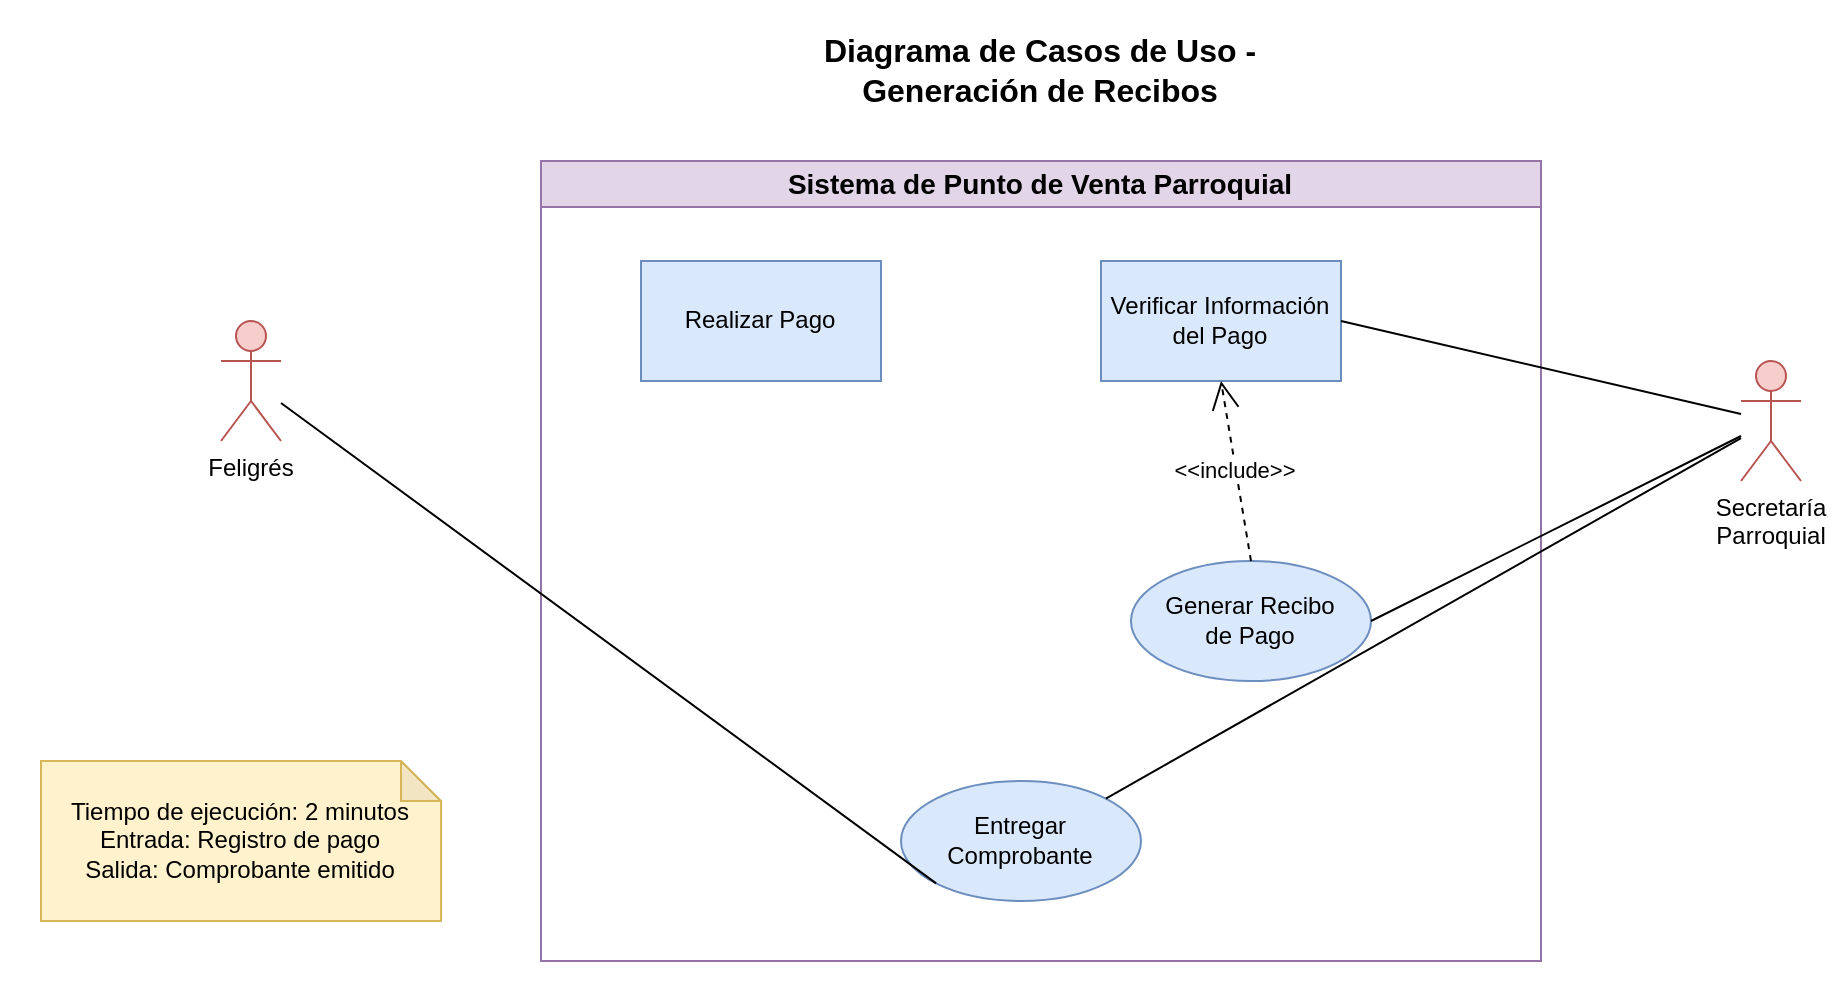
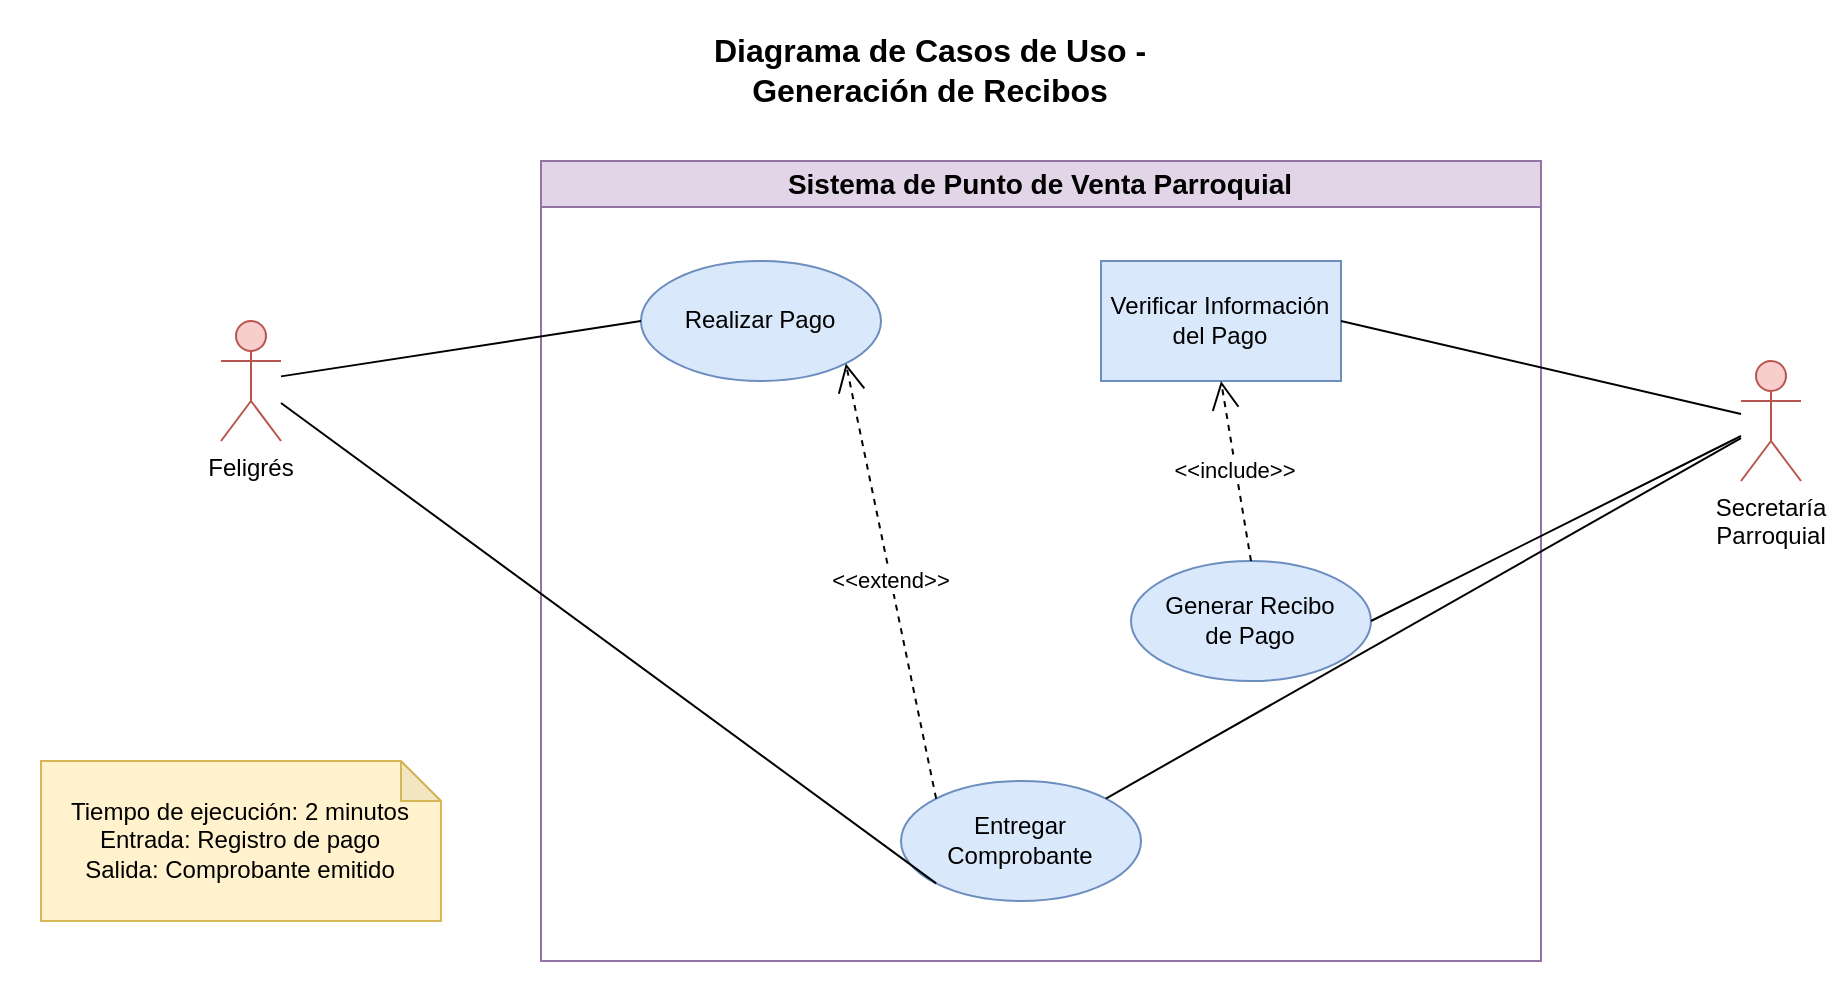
node "Diagrama de Casos de Uso - Generación de Recibos": moved (1041, 71) -> (931, 71)
node "Realizar Pago": shape rectangle -> ellipse
edge "Realizar Pago" -- "Feligrés": added
edge "Entregar Comprobante" -> "Realizar Pago": added, label "<<extend>>"
